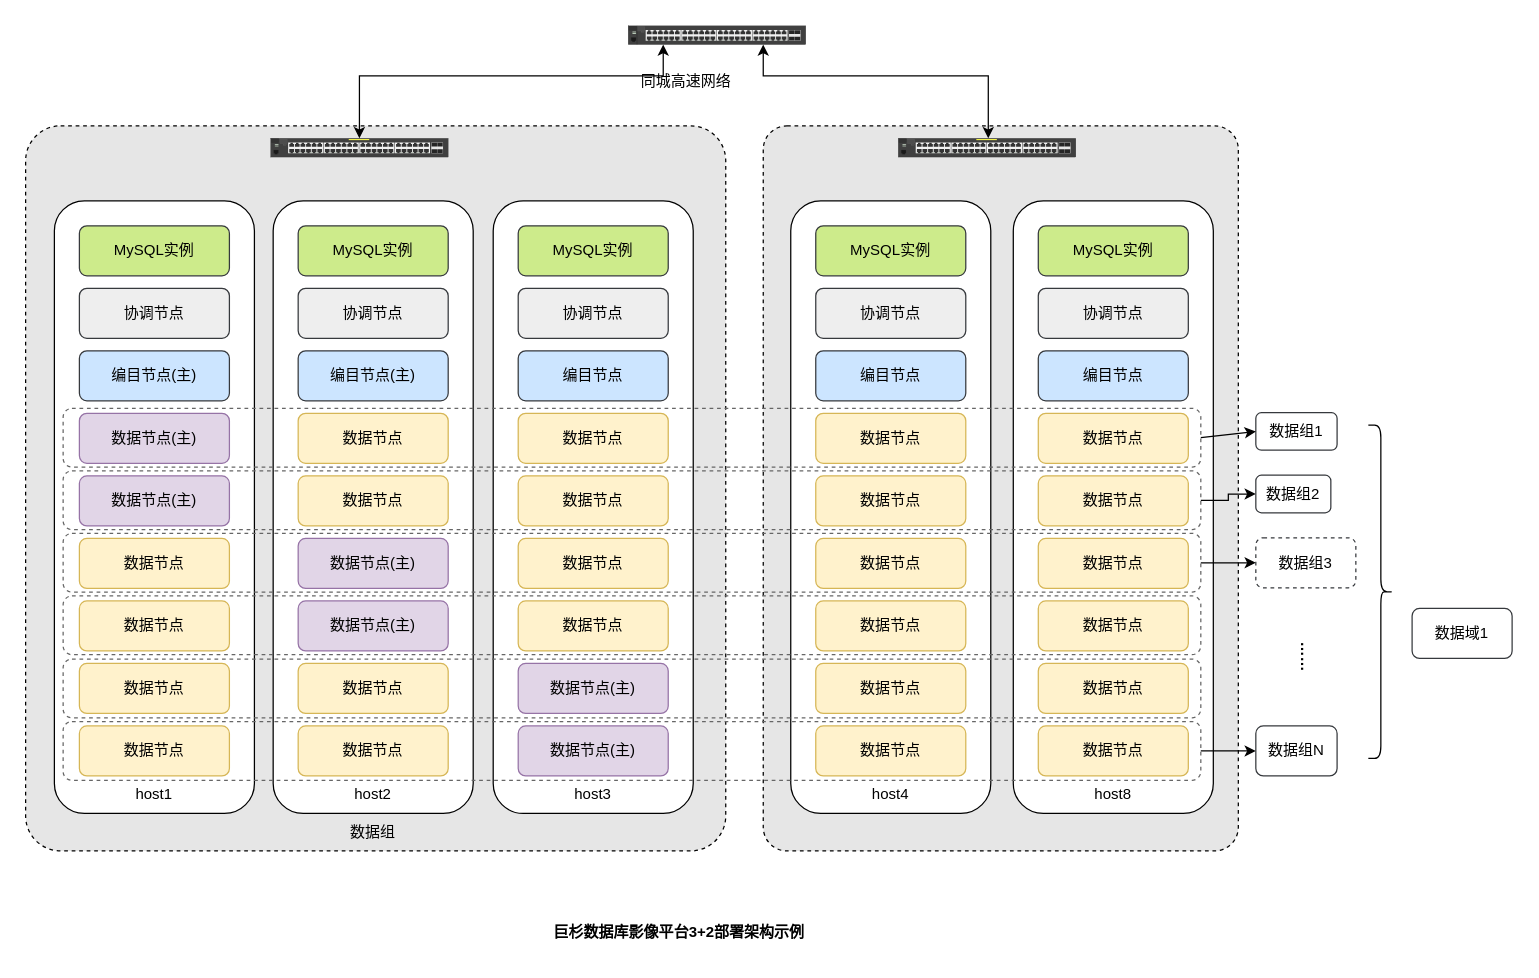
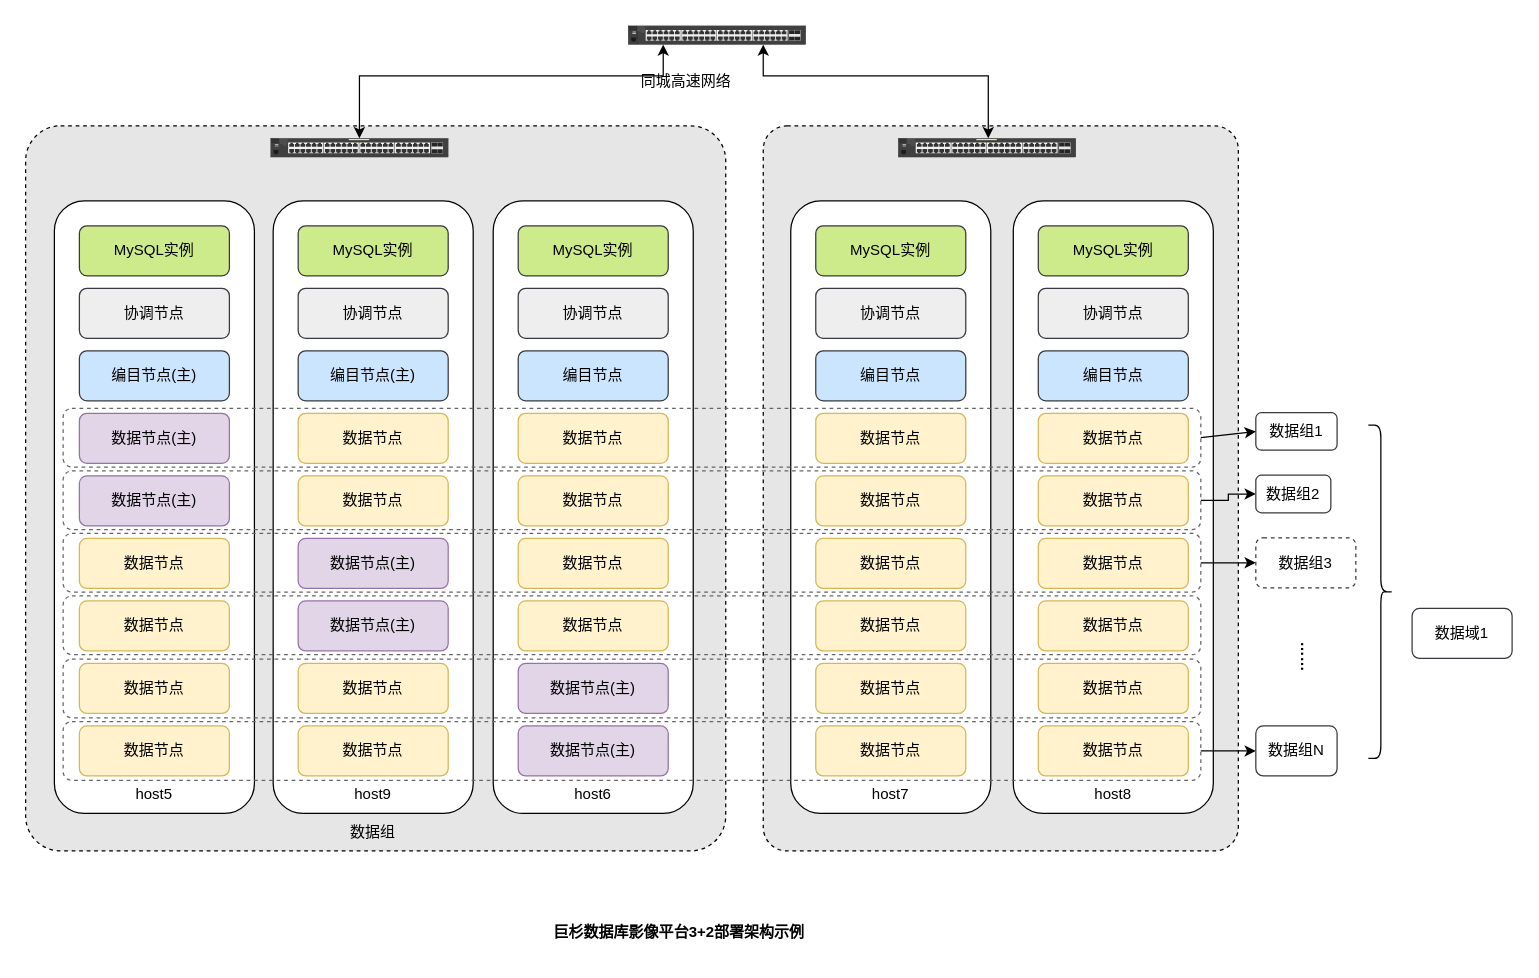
node "host1": label "host1" -> "host5"
node "host2": label "host2" -> "host9"
node "host3": label "host3" -> "host6"
node "host4": label "host4" -> "host7"
